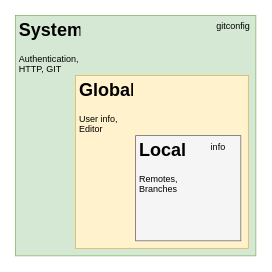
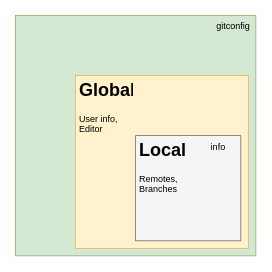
node "SystemAuthentication, HTTP, GIT": removed
